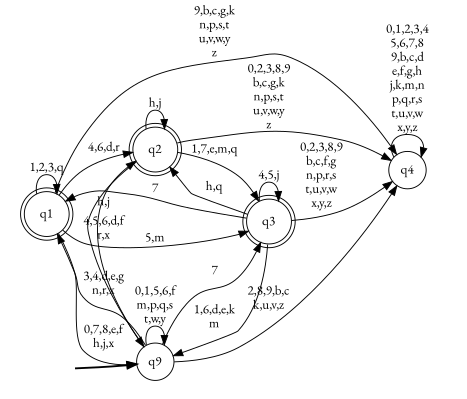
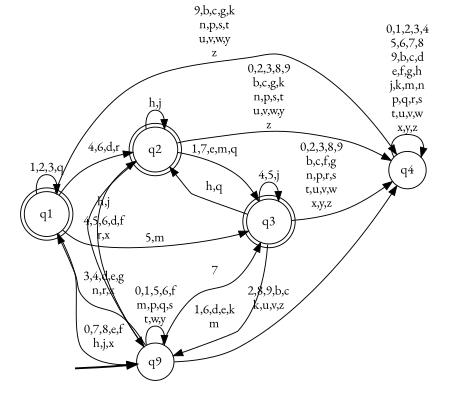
edge "q3" -> "q1": removed, label "7"
